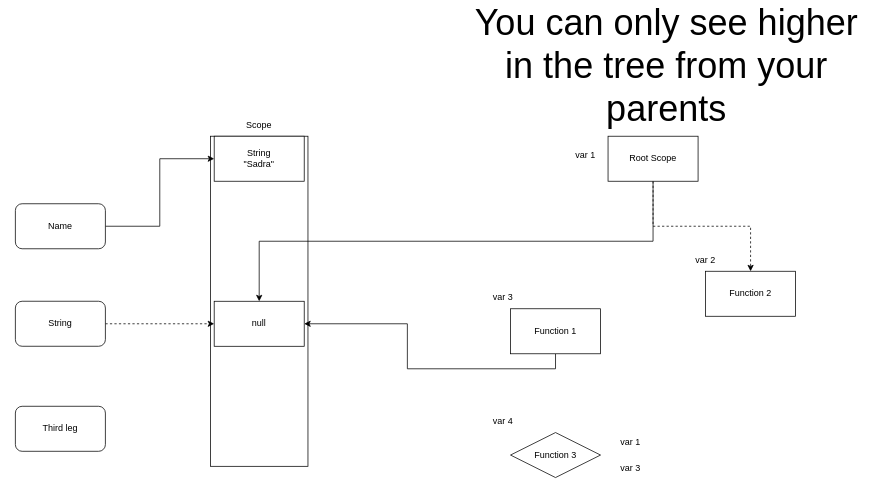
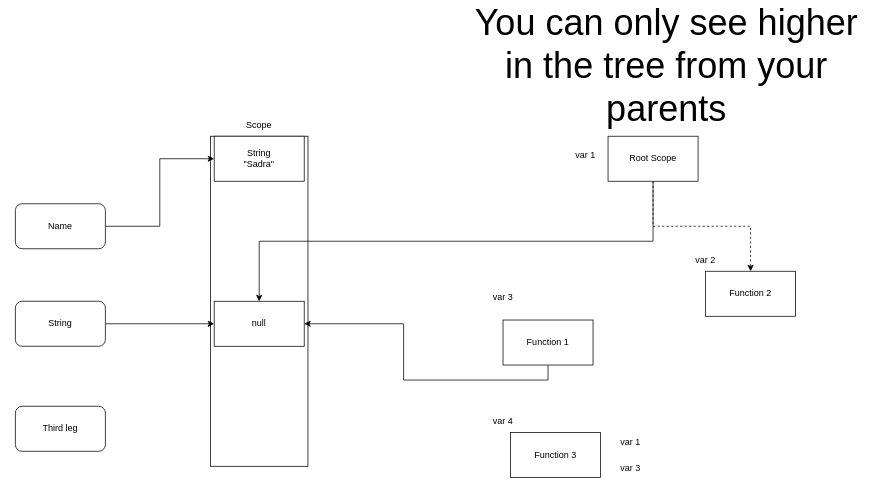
edge "String" -> "null": style dashed -> solid
node "Function 1": moved (555, 331) -> (548, 342)
node "Function 3": shape diamond -> rectangle
